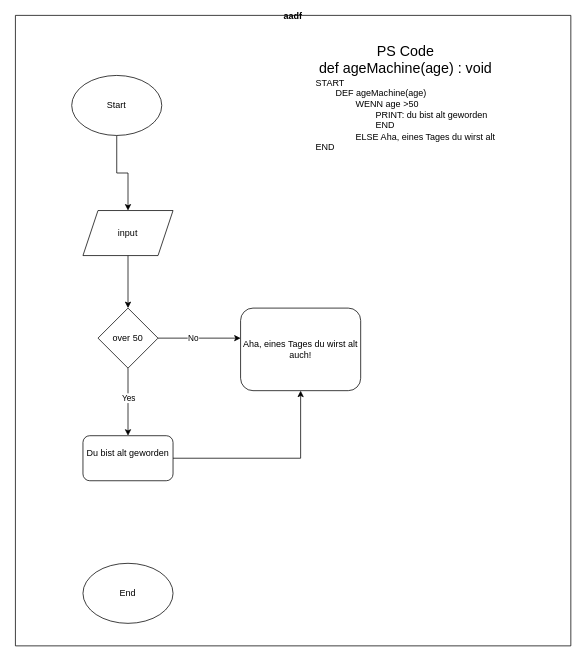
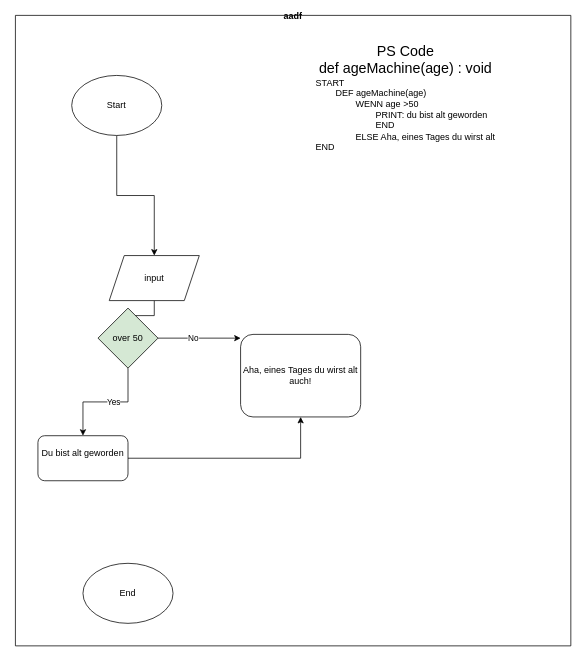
node "input": moved (128, 233) -> (154, 278)
node "over 50": fillcolor #ffffff -> #d5e8d4
node "Aha, eines Tages du wirst alt auch!": moved (300, 349) -> (300, 375)
node "Du bist alt geworden": moved (128, 458) -> (83, 458)
